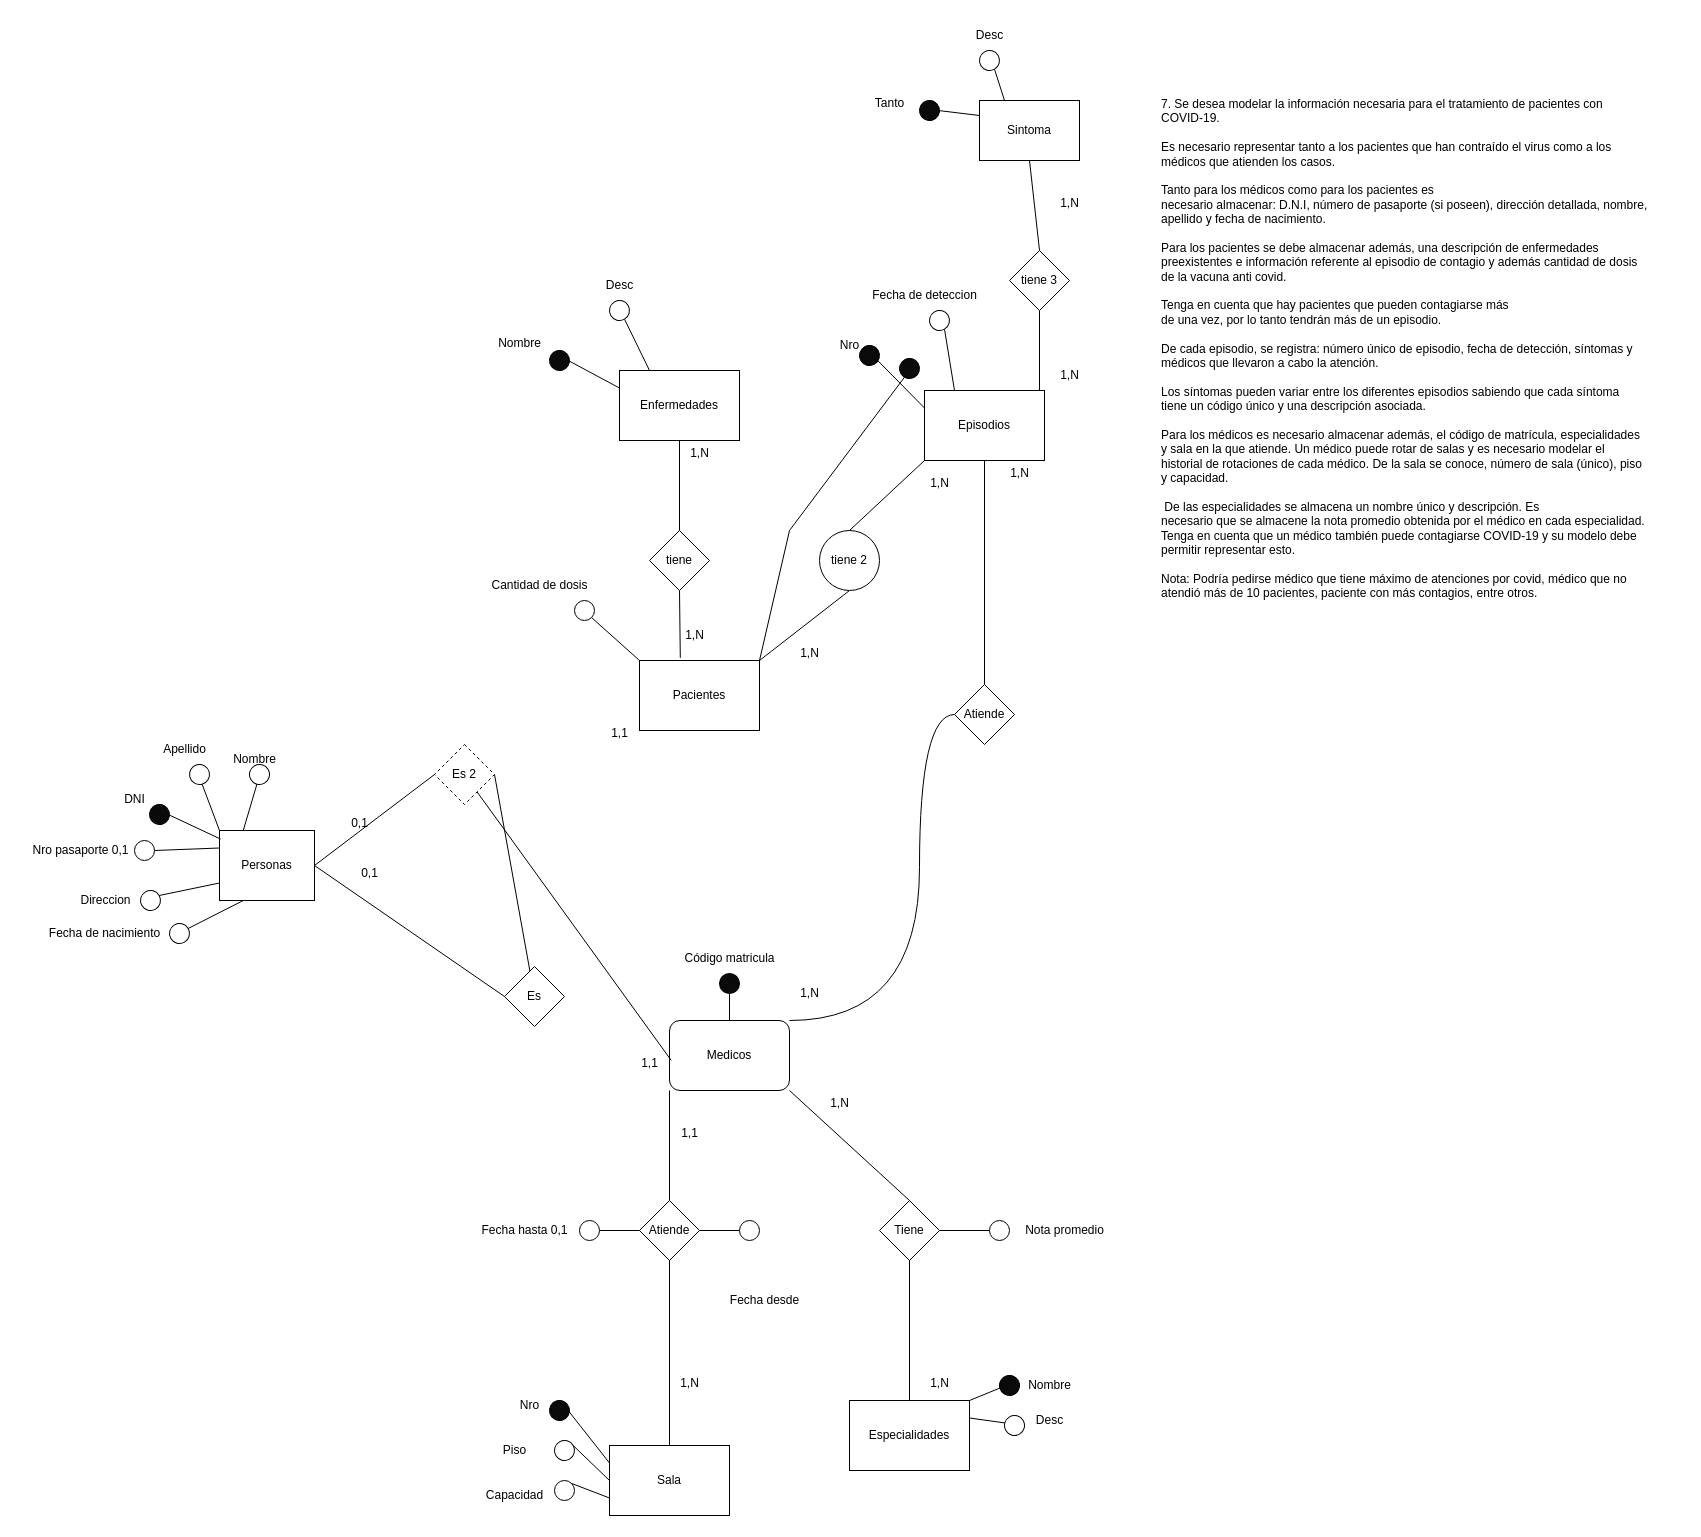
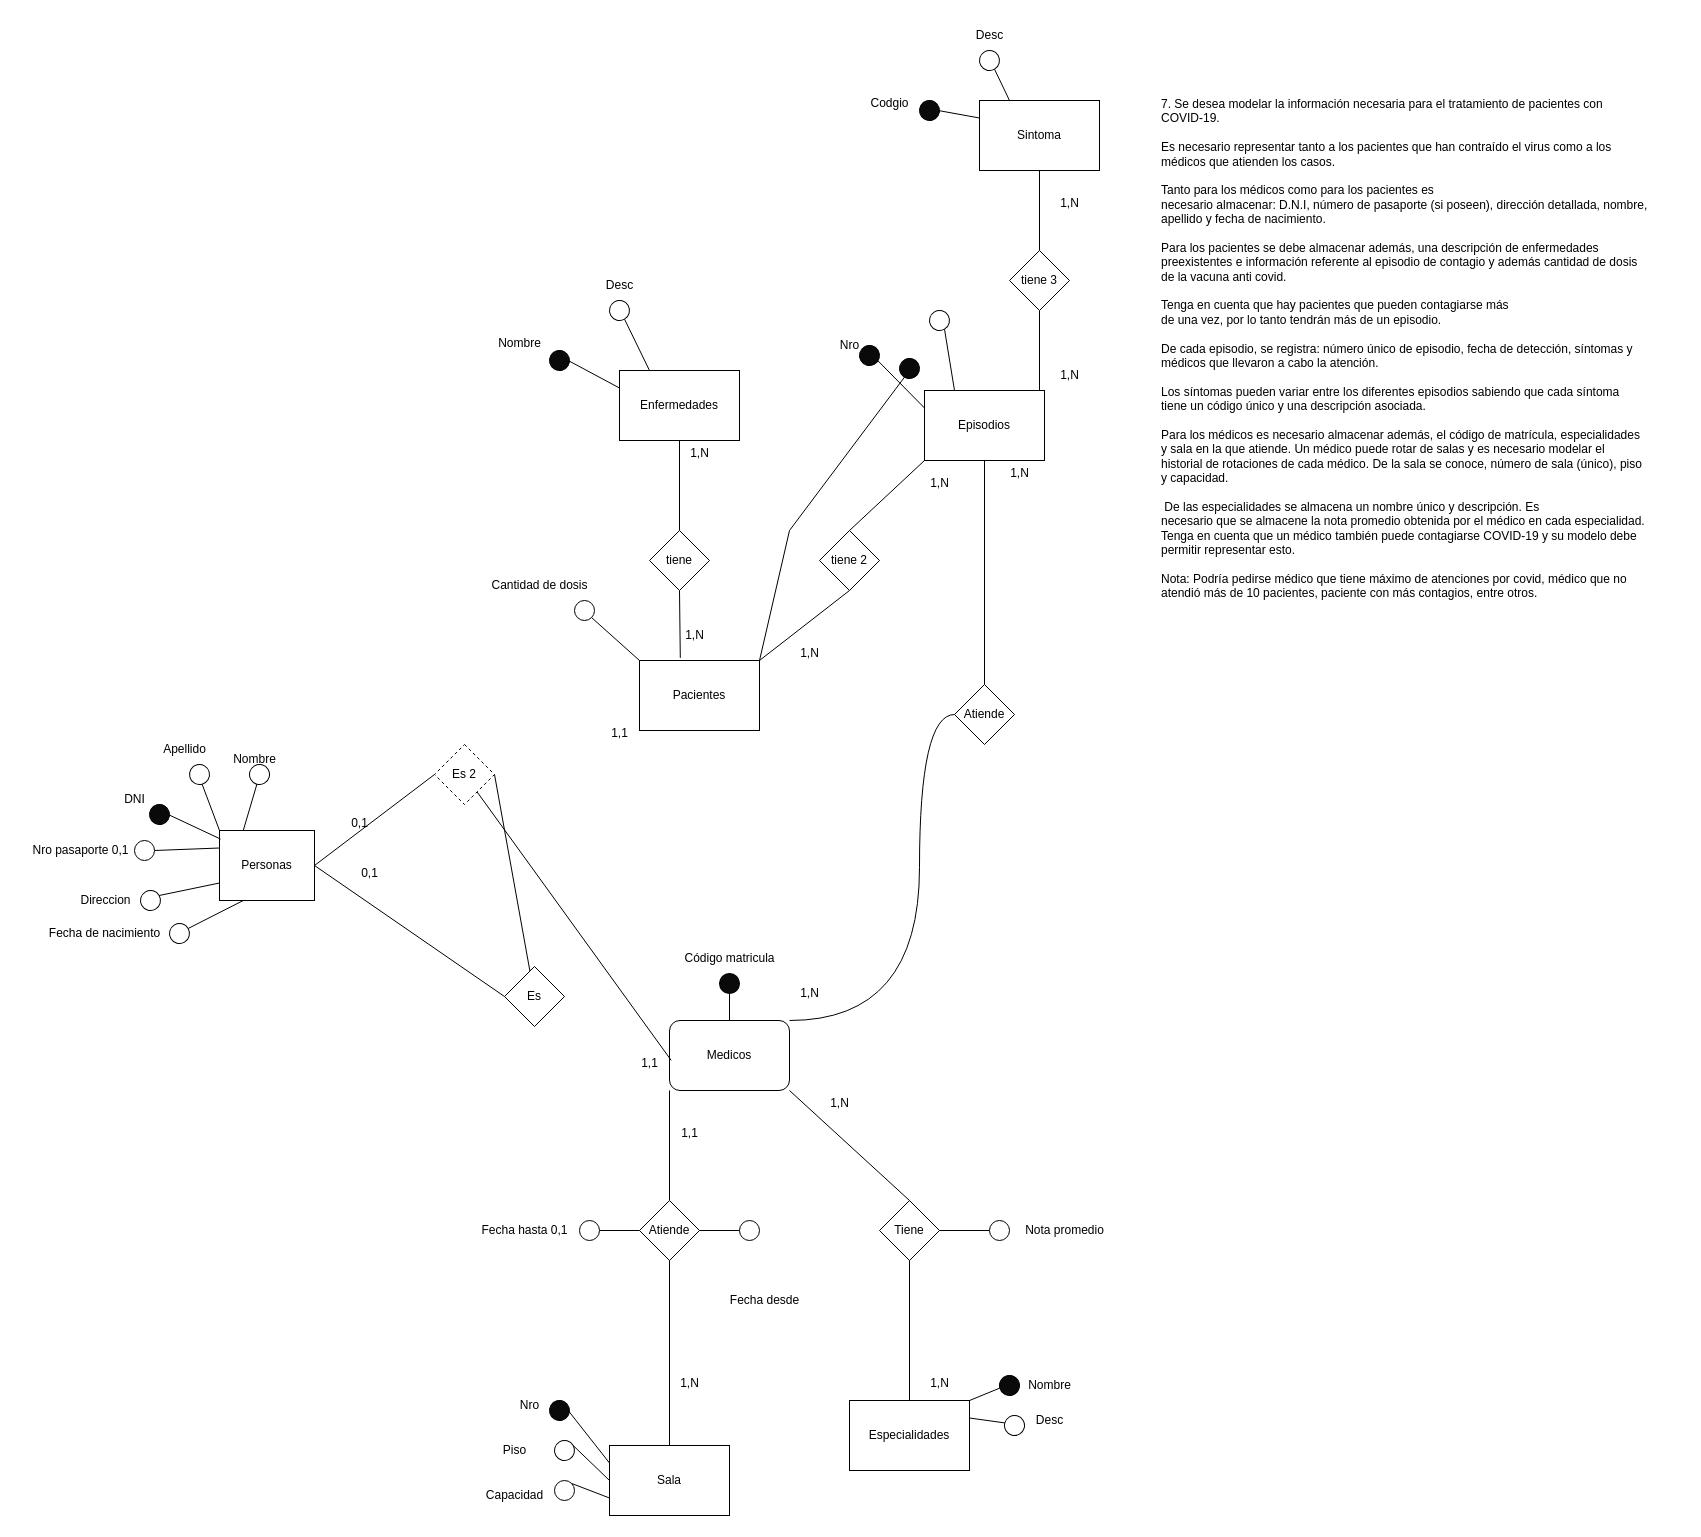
node "Tanto": label "Tanto" -> "Codgio"
node "Sintoma": size 100x60 -> 120x70
node "Fecha de deteccion": removed
node "tiene 2": shape ellipse -> diamond
